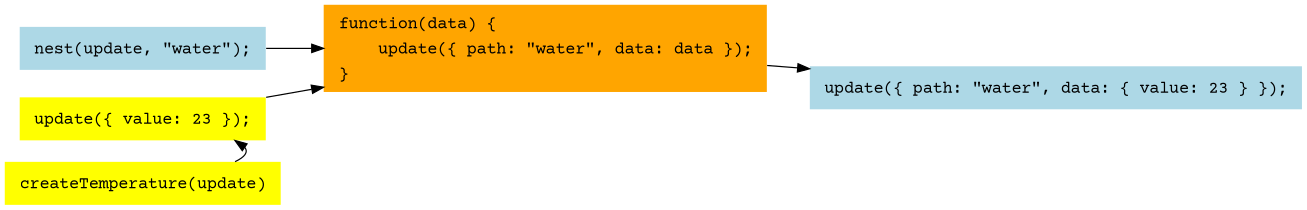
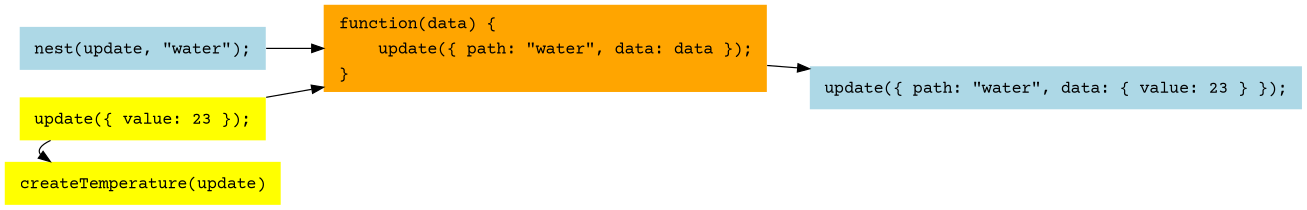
edge "createTemperature(update)" -> "update({ value: 23 });": reversed
